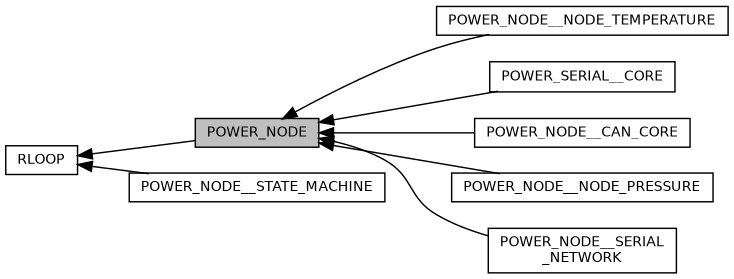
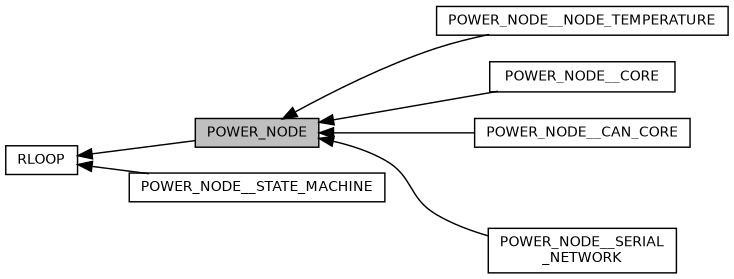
node "POWER_SERIAL__CORE": label "POWER_SERIAL__CORE" -> "POWER_NODE__CORE"
node "POWER_NODE__NODE_PRESSURE": removed
